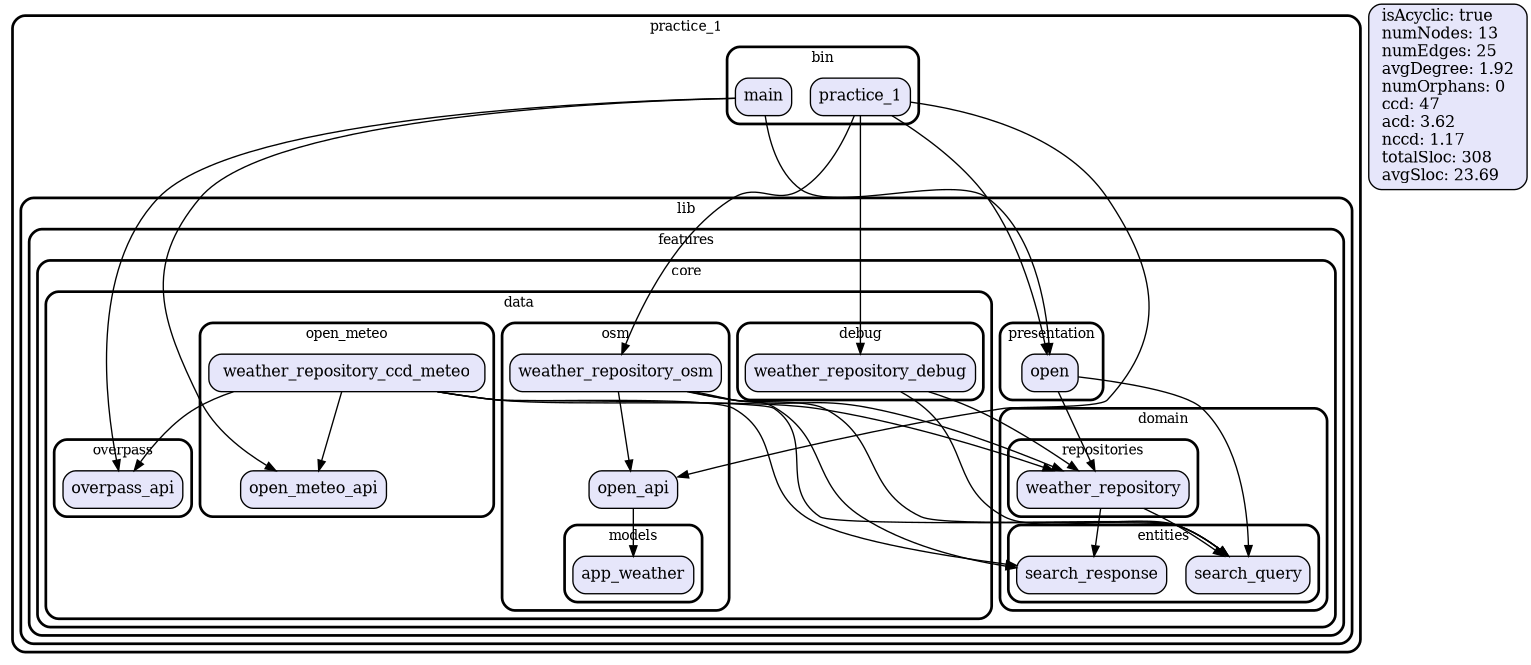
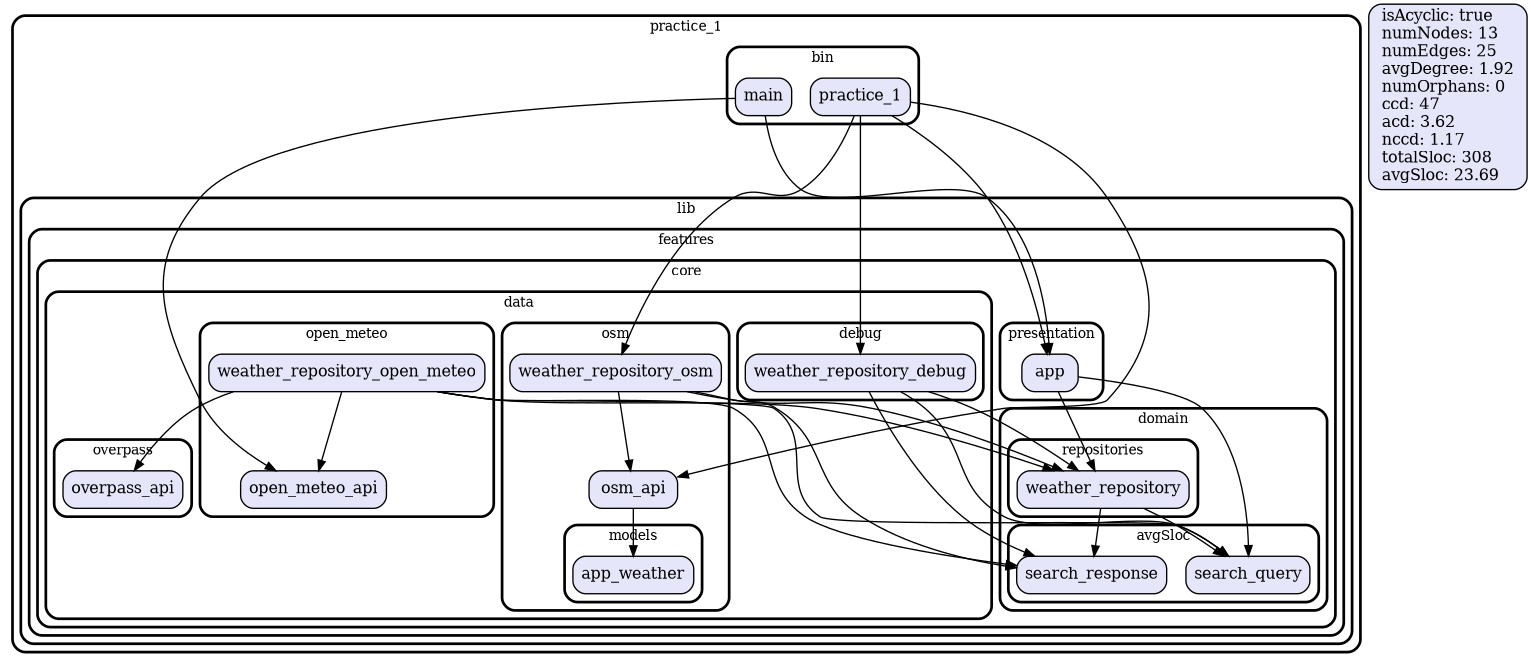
edge "main" -> "overpass_api": removed
node "weather_repository_ccd_meteo": label "weather_repository_ccd_meteo" -> "weather_repository_open_meteo"
node "open": label "open" -> "app"
edge "weather_repository_debug" -> "search_response": added
node "open_api": label "open_api" -> "osm_api"
edge "weather_repository_osm" -> "search_query": removed
cluster "entities": label "entities" -> "avgSloc"
